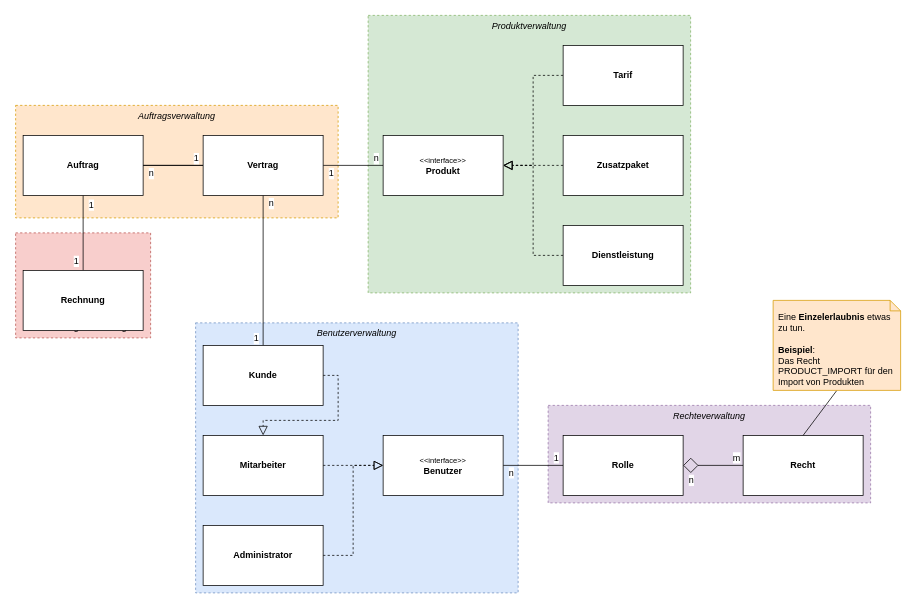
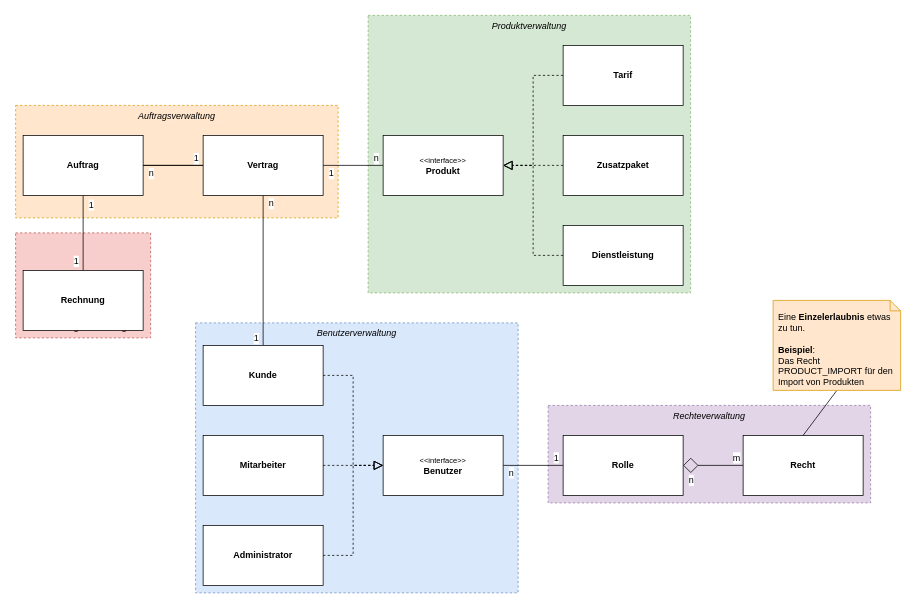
edge "Kunde" -> "Mitarbeiter": now "Kunde" -> "<<interface>> Benutzer"
